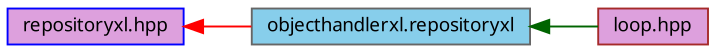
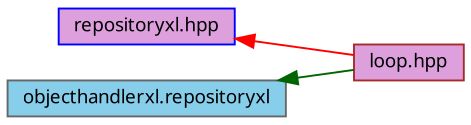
edge "objecthandlerxl.repositoryxl" -> "repositoryxl.hpp": now "loop.hpp" -> "repositoryxl.hpp"
